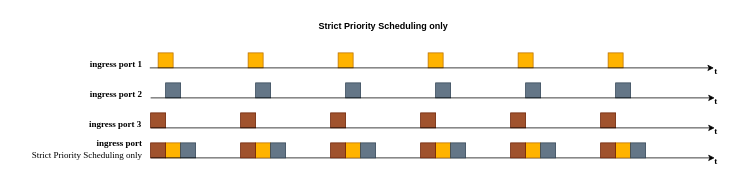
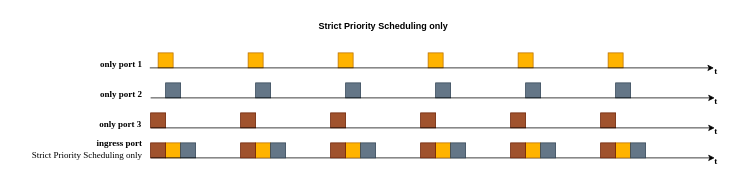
node "ingress port 1": label "ingress port 1" -> "only port 1"
node "ingress port 2": label "ingress port 2" -> "only port 2"
node "ingress port 3": label "ingress port 3" -> "only port 3"
